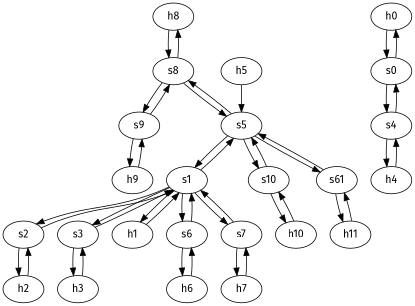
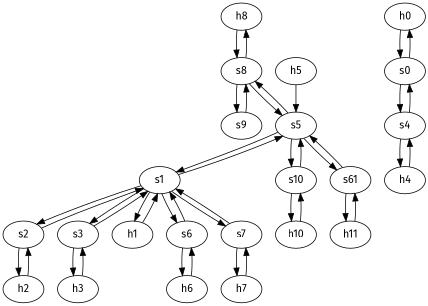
node "h9": removed
